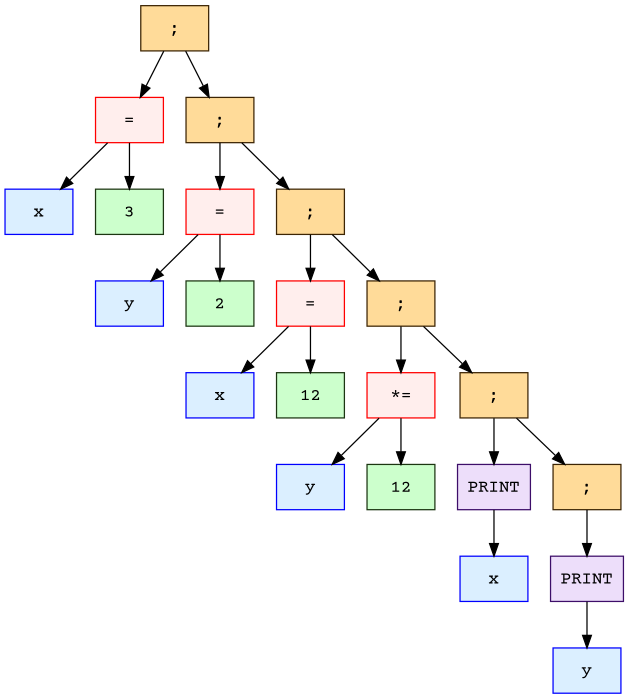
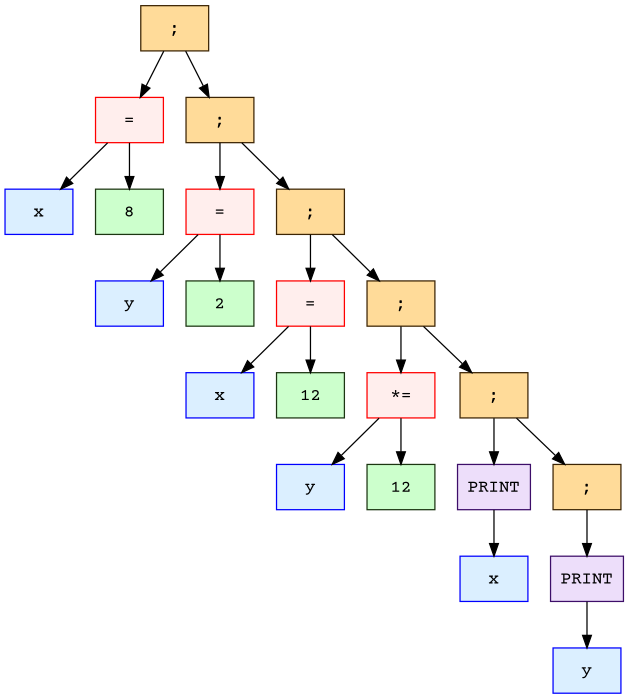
node "3": label "3" -> "8"
